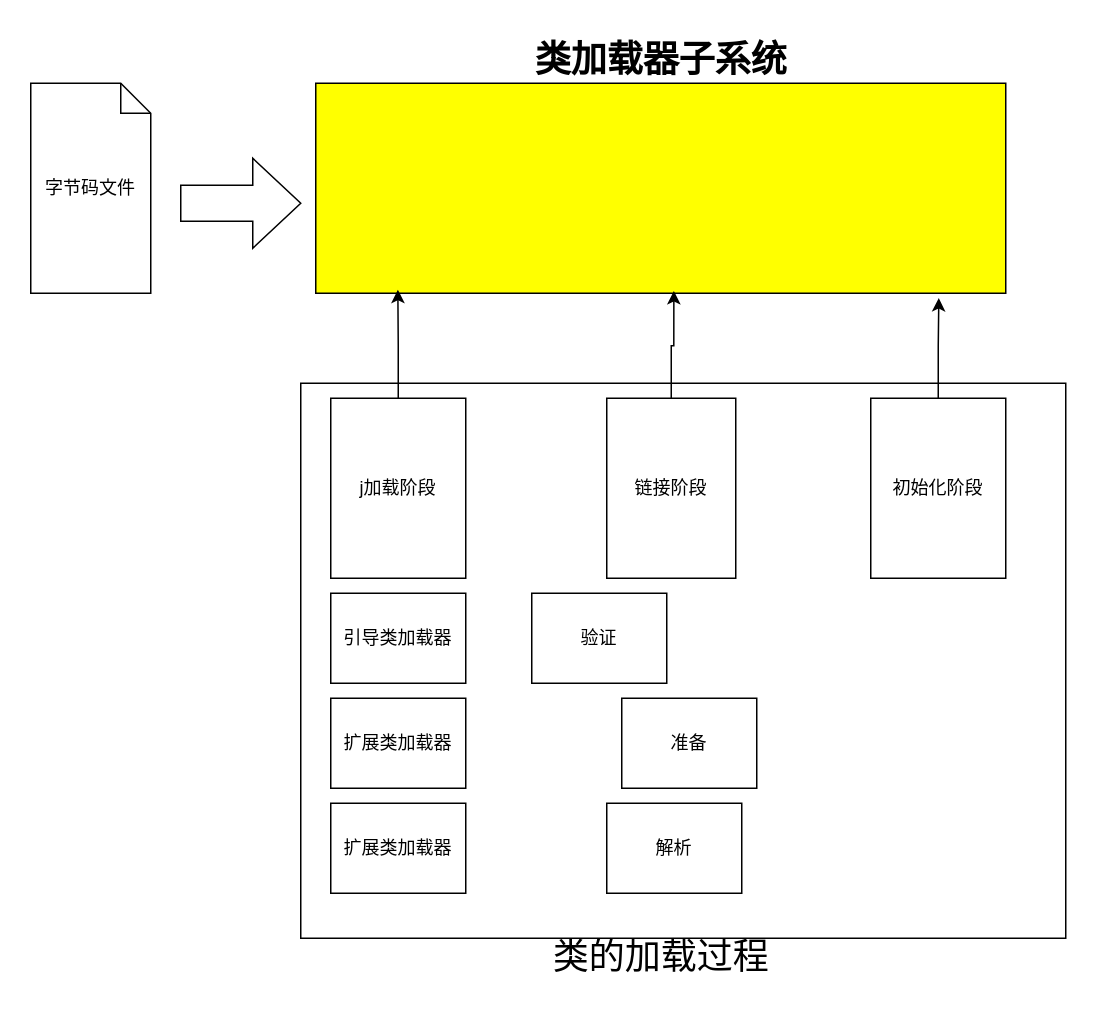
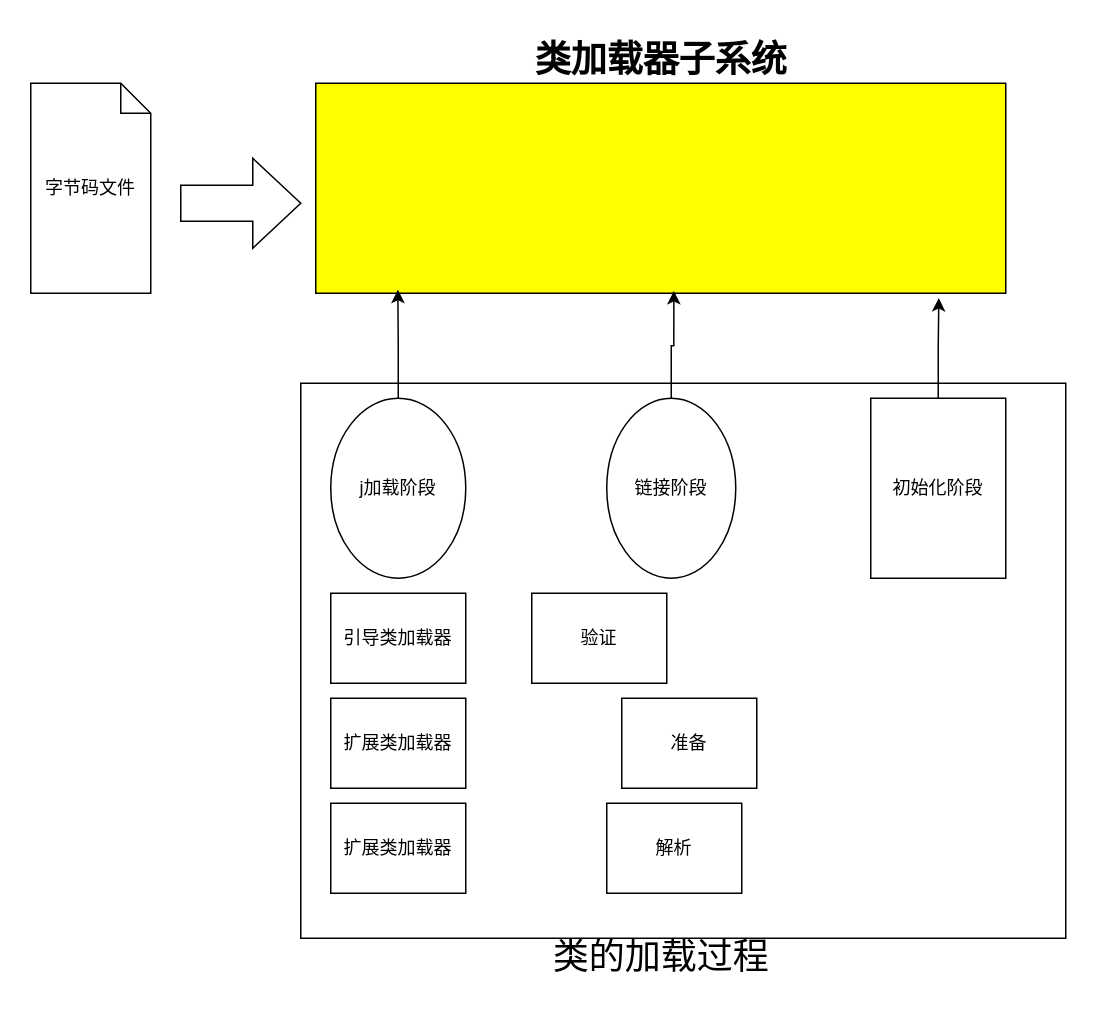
node "j加载阶段": shape rectangle -> ellipse
node "链接阶段": shape rectangle -> ellipse
